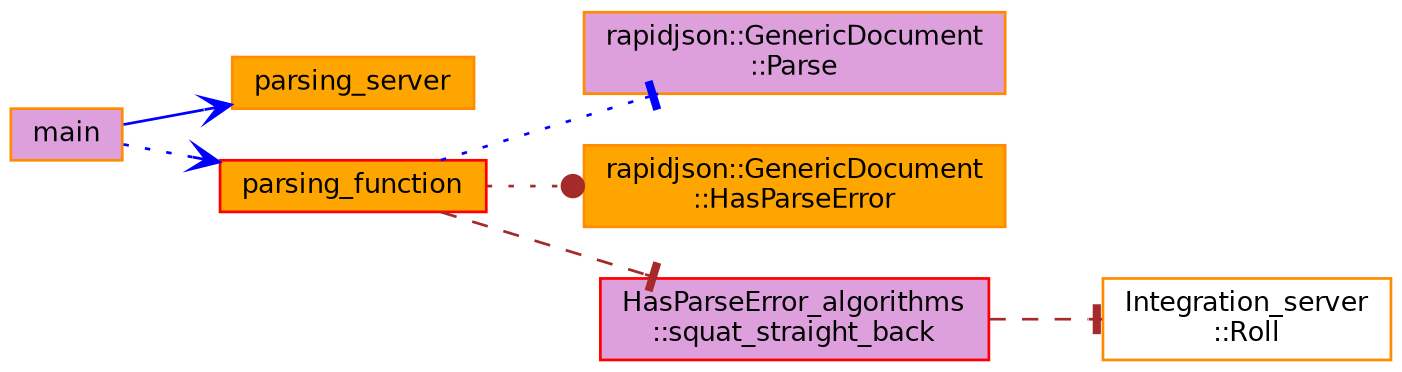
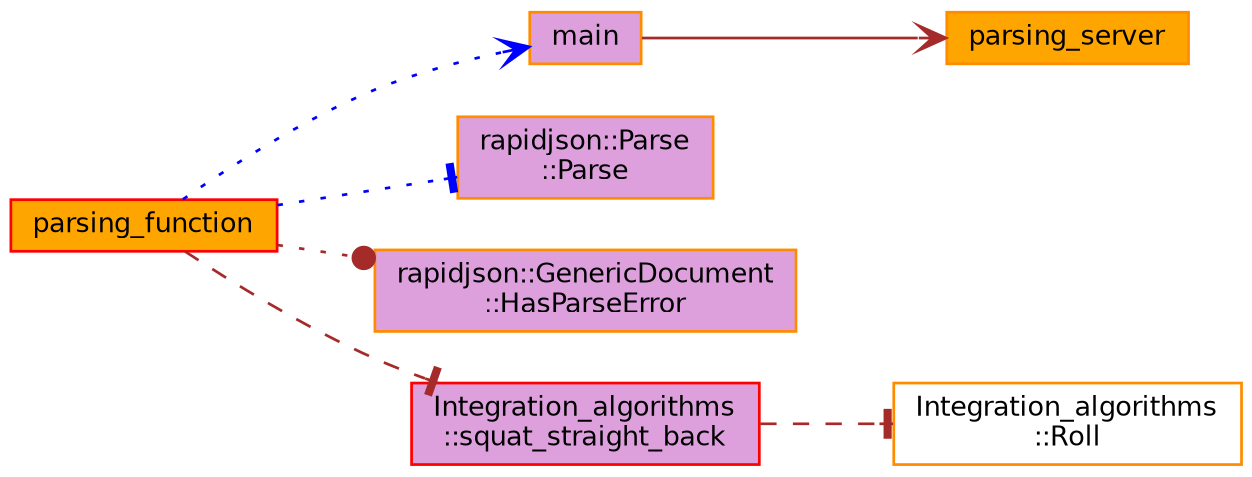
node "rapidjson::GenericDocument ::Parse": label "rapidjson::GenericDocument ::Parse" -> "rapidjson::Parse ::Parse"
edge "main" -> "parsing_server": color blue -> brown
edge "main" -> "parsing_function": reversed
node "rapidjson::GenericDocument ::HasParseError": fillcolor orange -> plum
node "HasParseError_algorithms ::squat_straight_back": label "HasParseError_algorithms ::squat_straight_back" -> "Integration_algorithms ::squat_straight_back"
node "Integration_server ::Roll": label "Integration_server ::Roll" -> "Integration_algorithms ::Roll"
